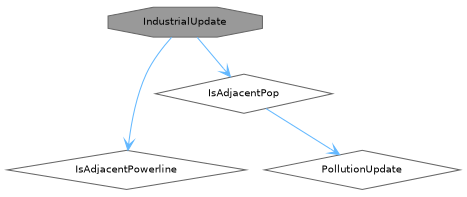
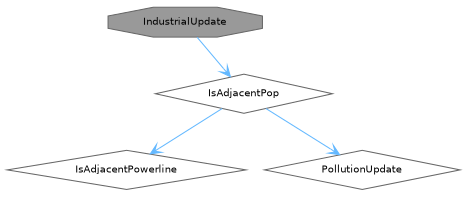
edge "IndustrialUpdate" -> "IsAdjacentPowerline": now "IsAdjacentPop" -> "IsAdjacentPowerline"
